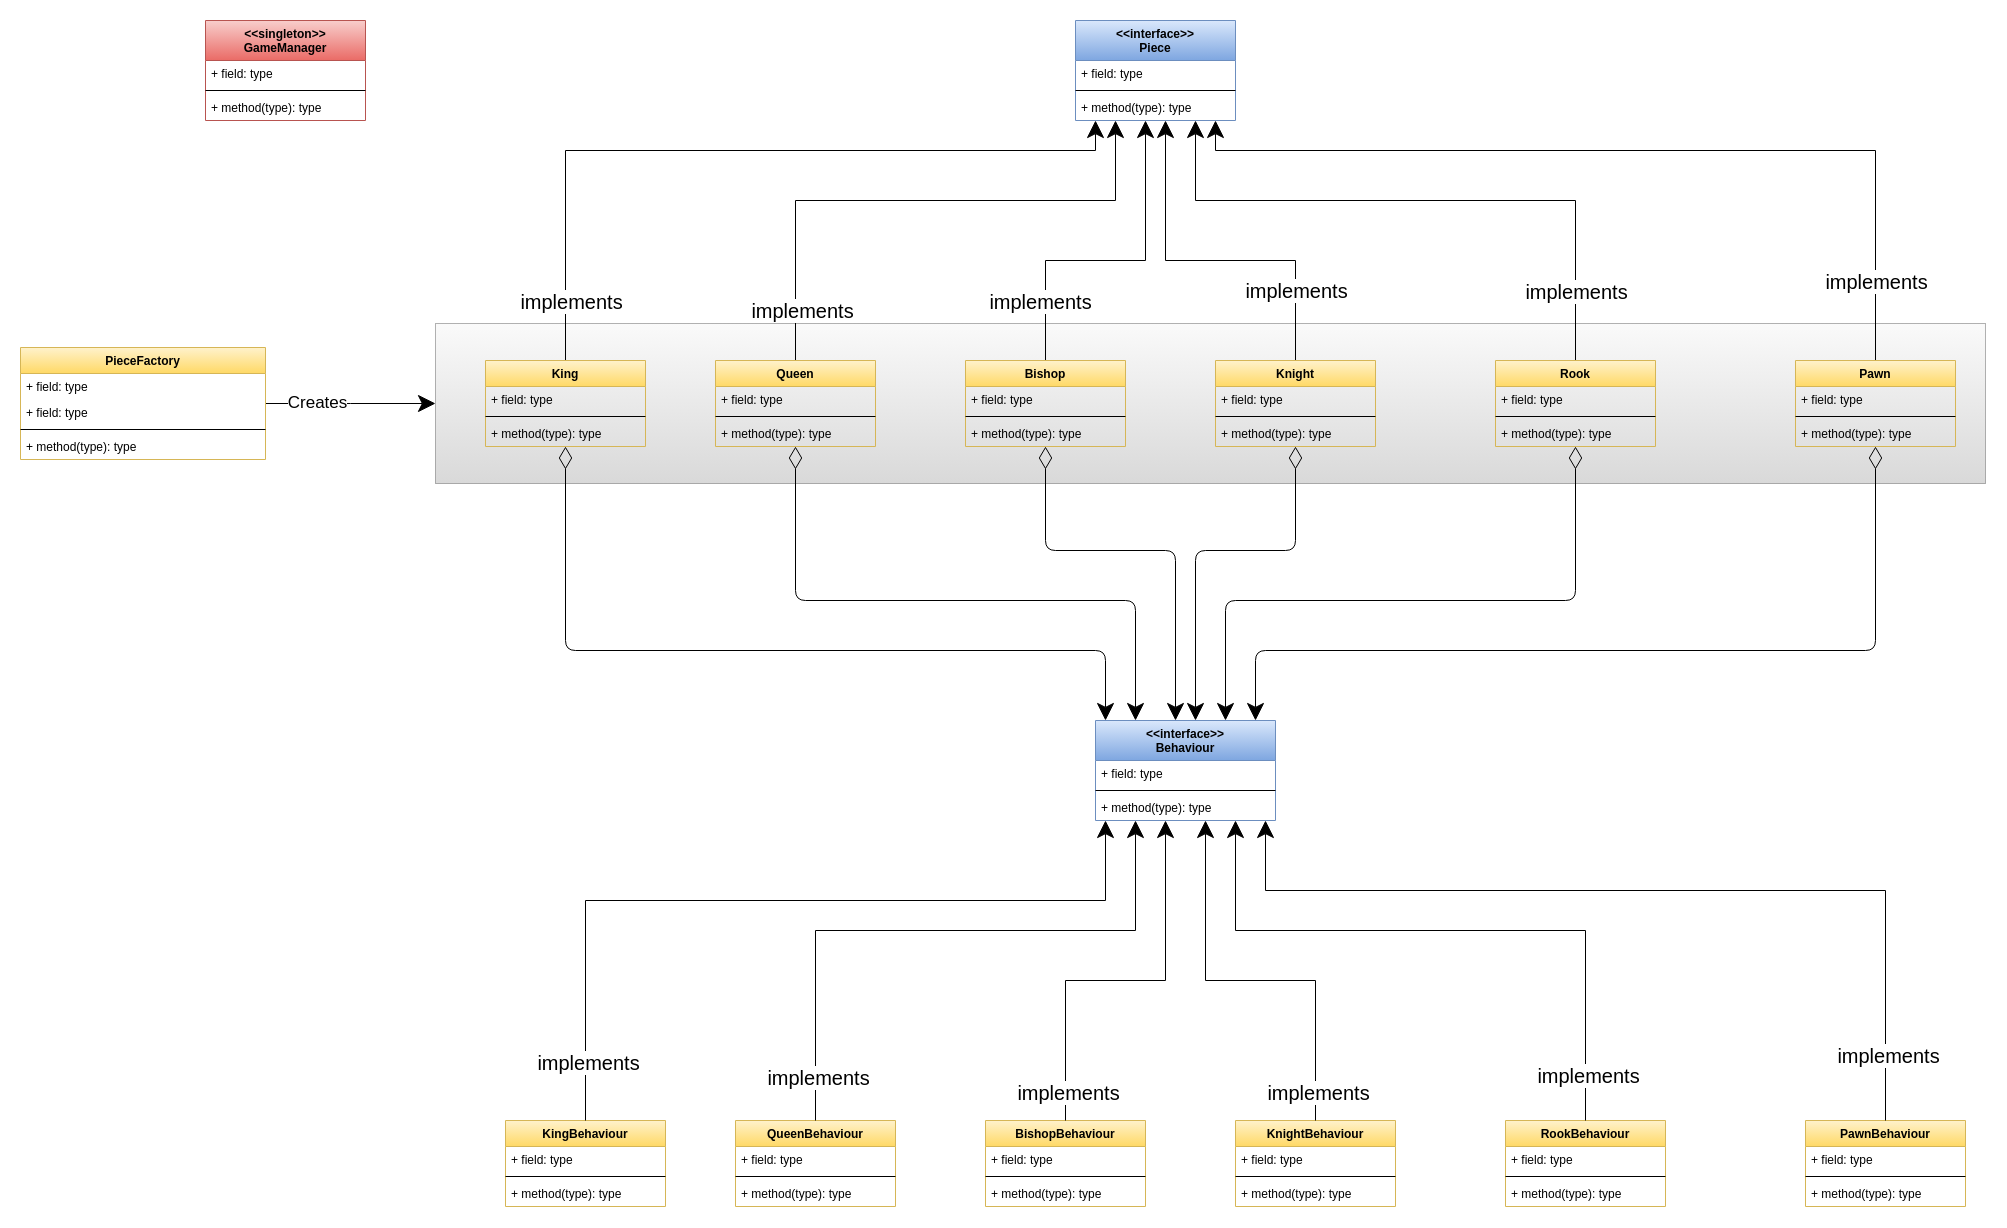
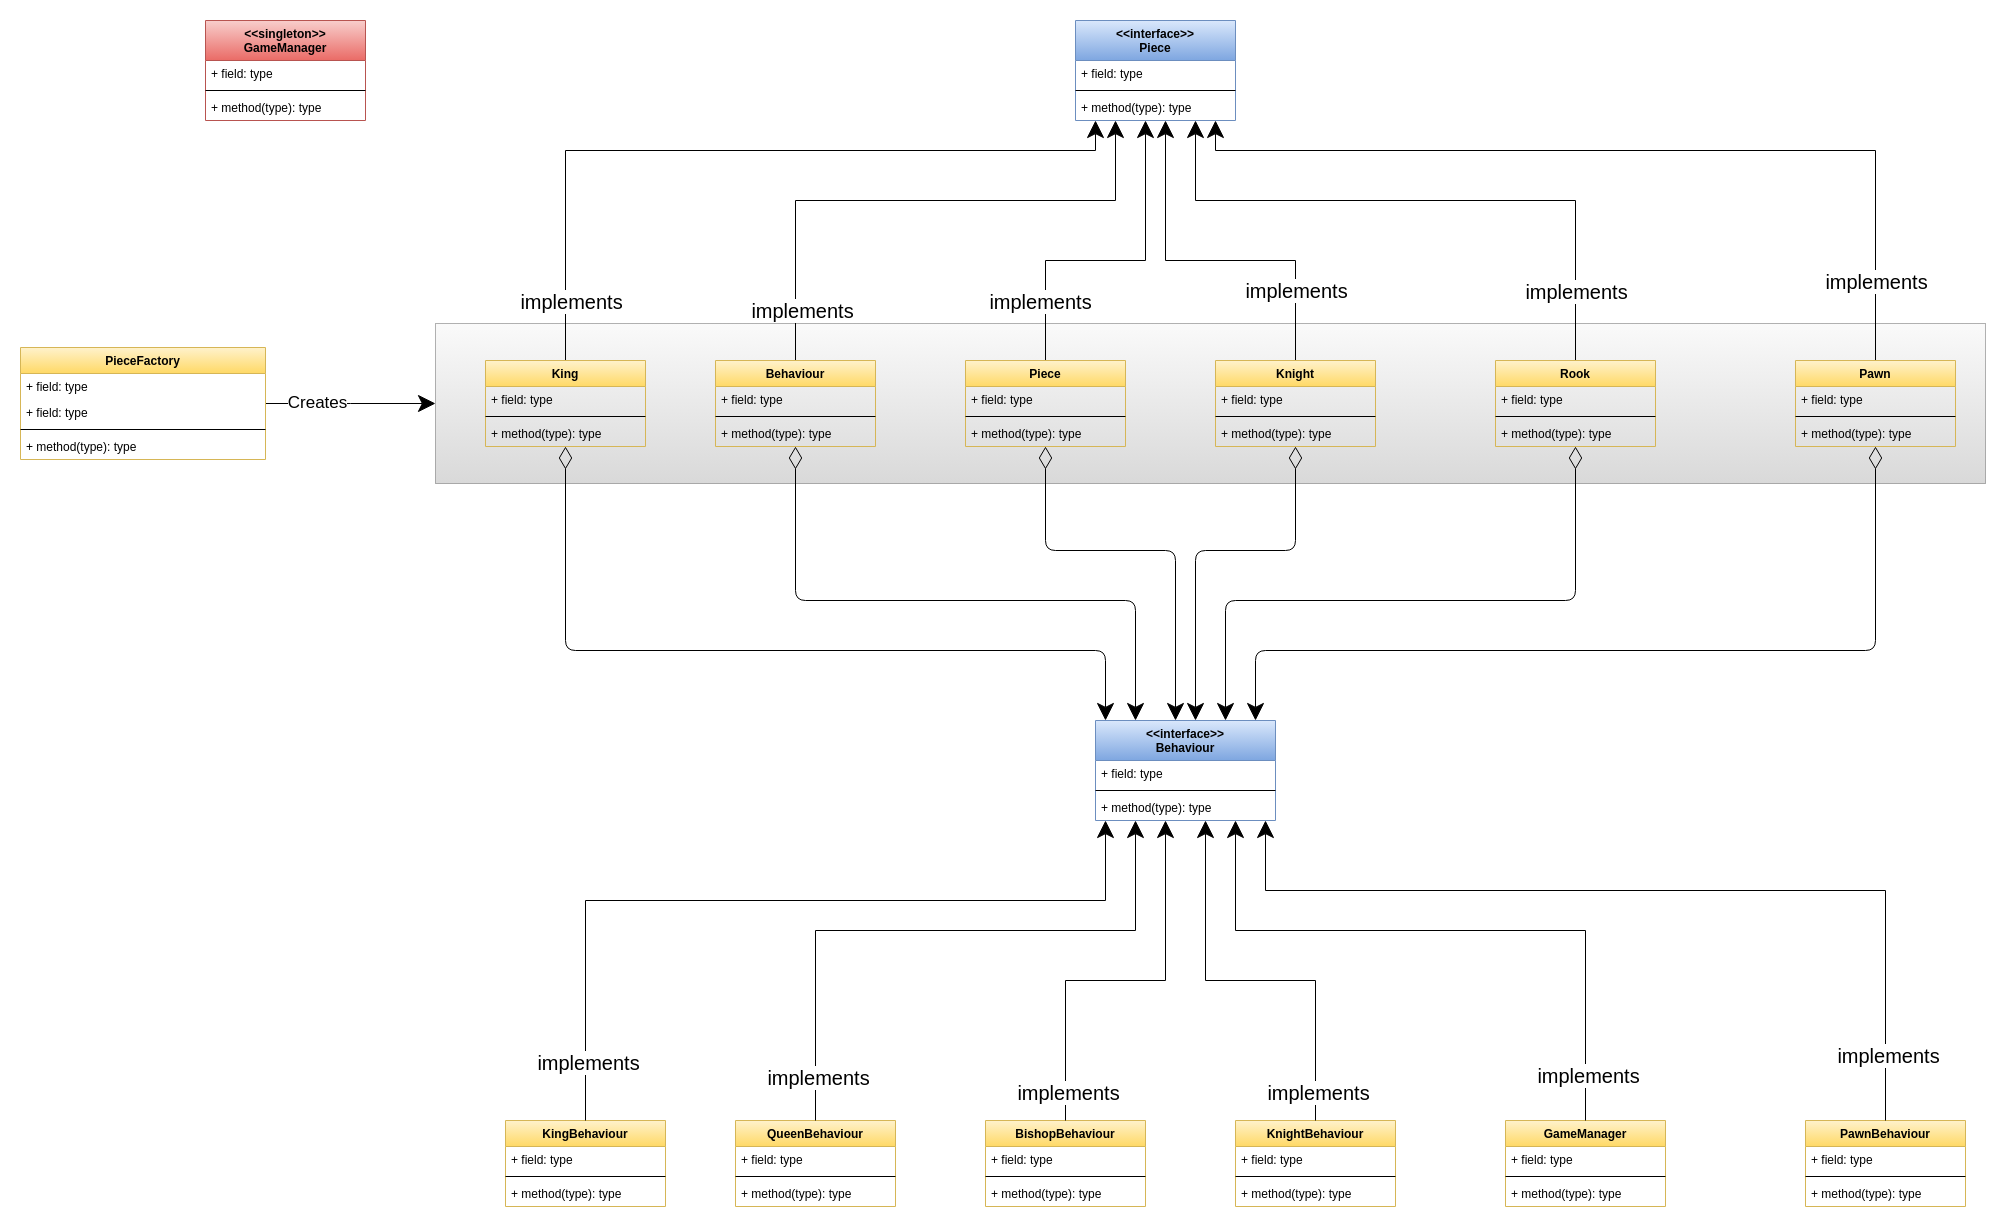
node "Queen": label "Queen" -> "Behaviour"
node "Bishop": label "Bishop" -> "Piece"
node "RookBehaviour": label "RookBehaviour" -> "GameManager"
